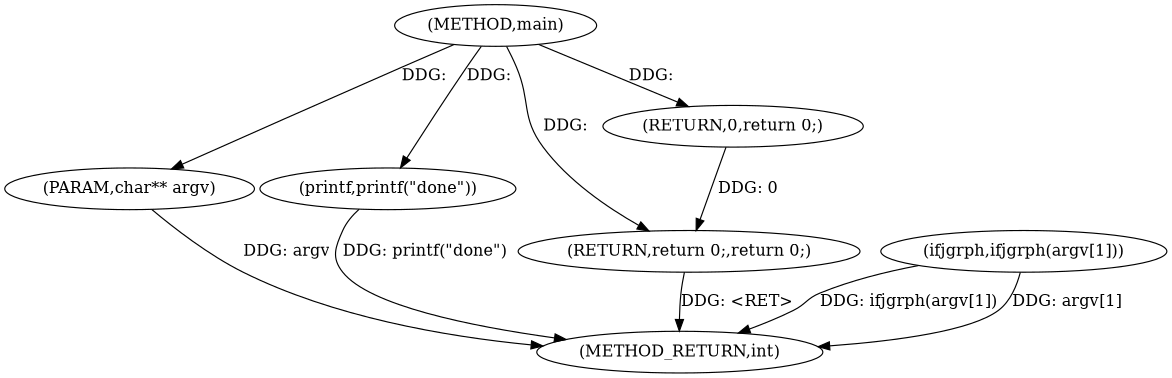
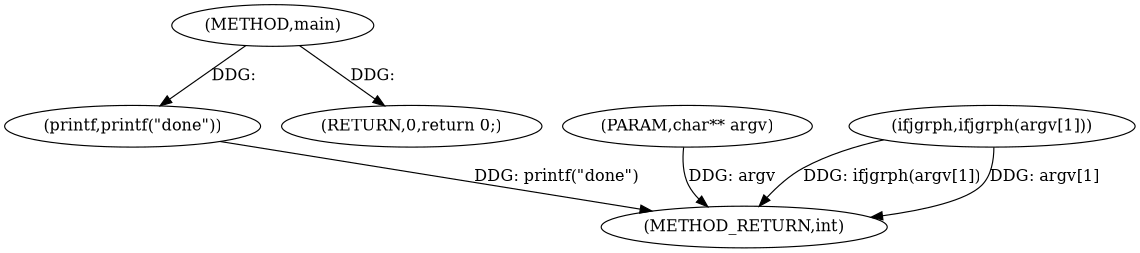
edge "(METHOD,main)" -> "(PARAM,char** argv)": removed, label "DDG:"
node "(RETURN,return 0;,return 0;)": removed
